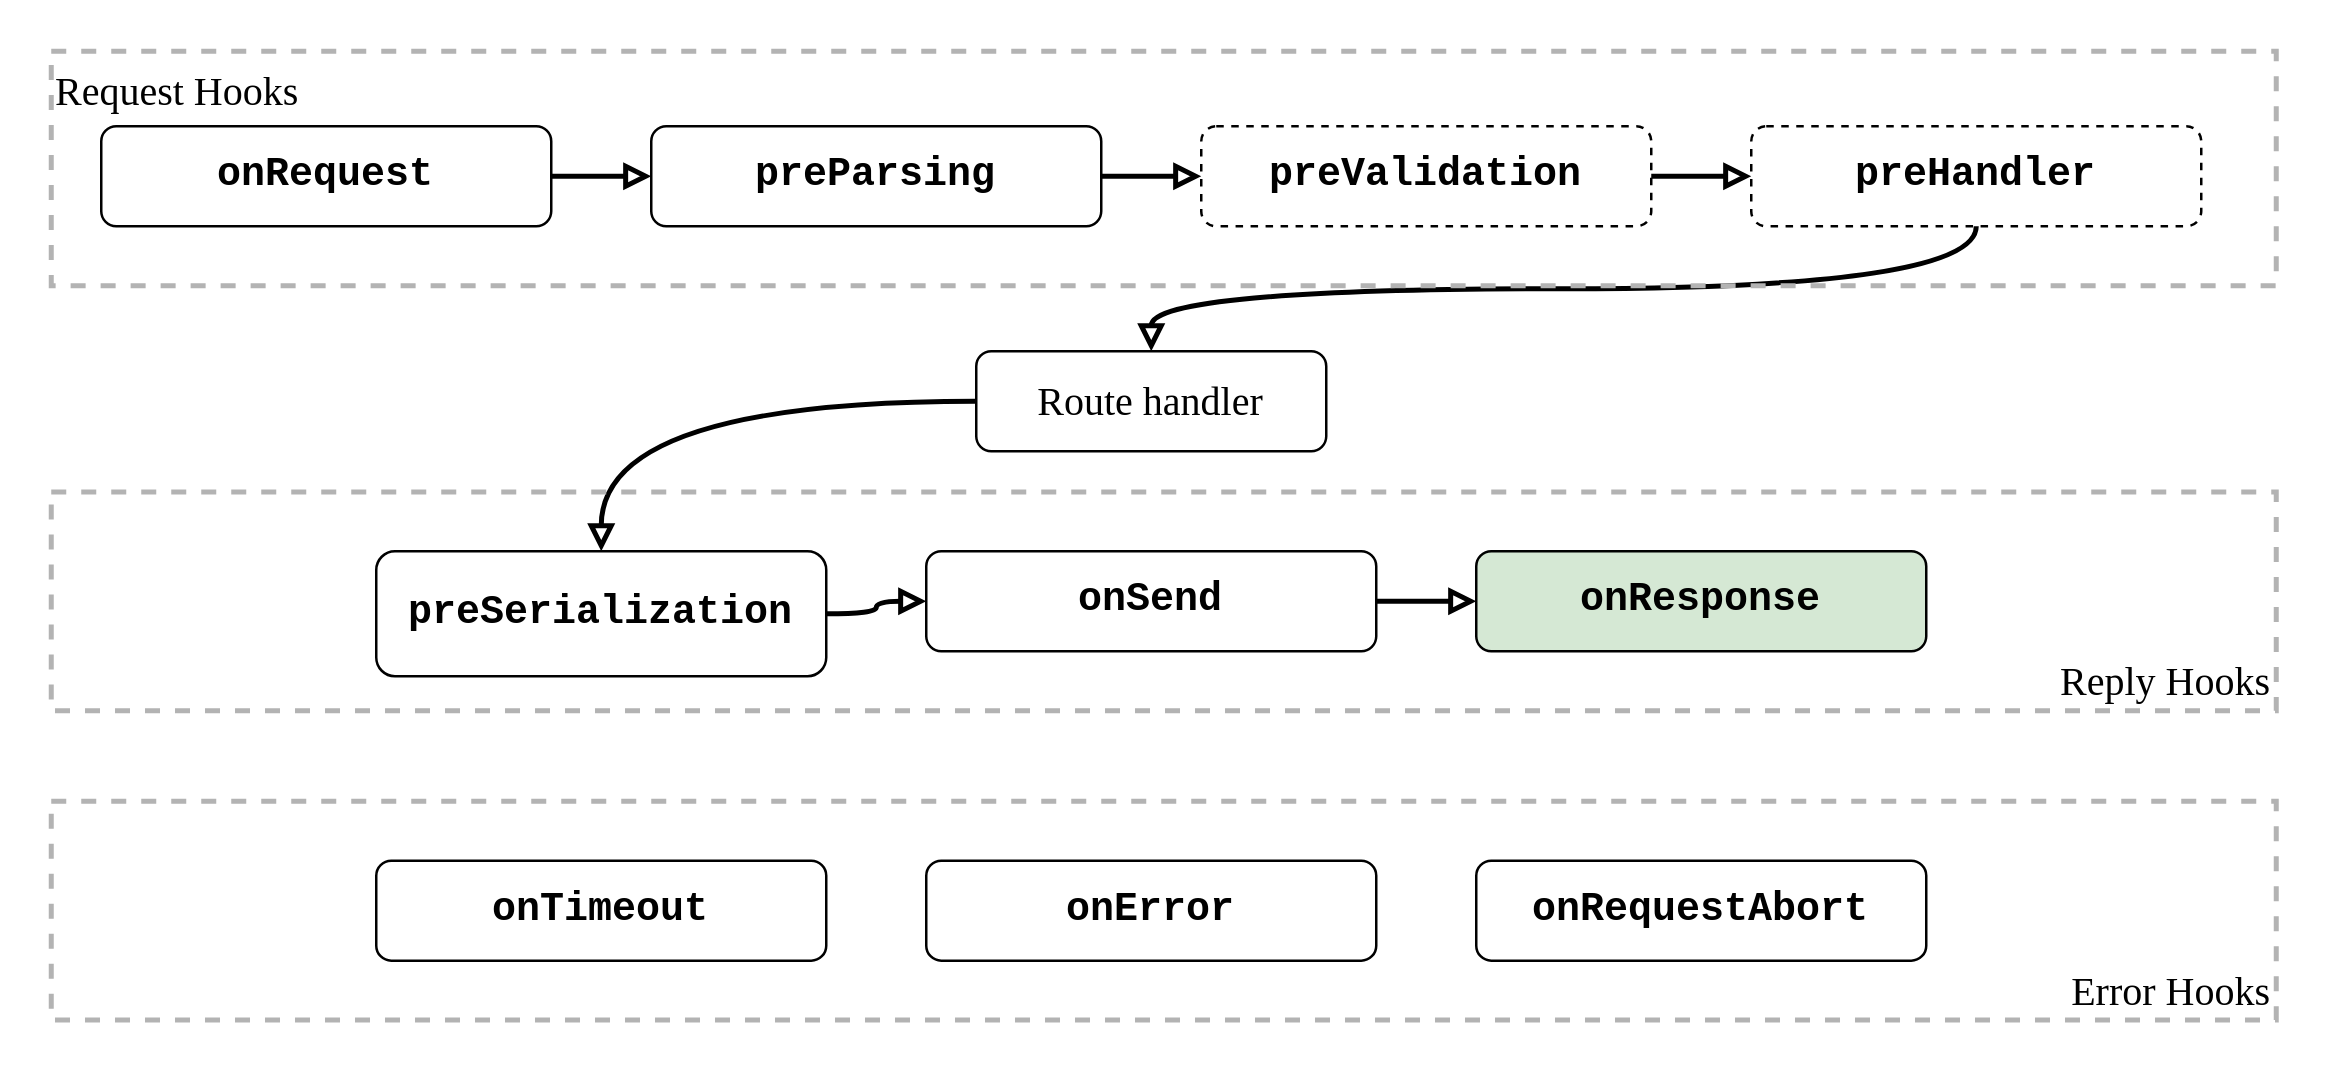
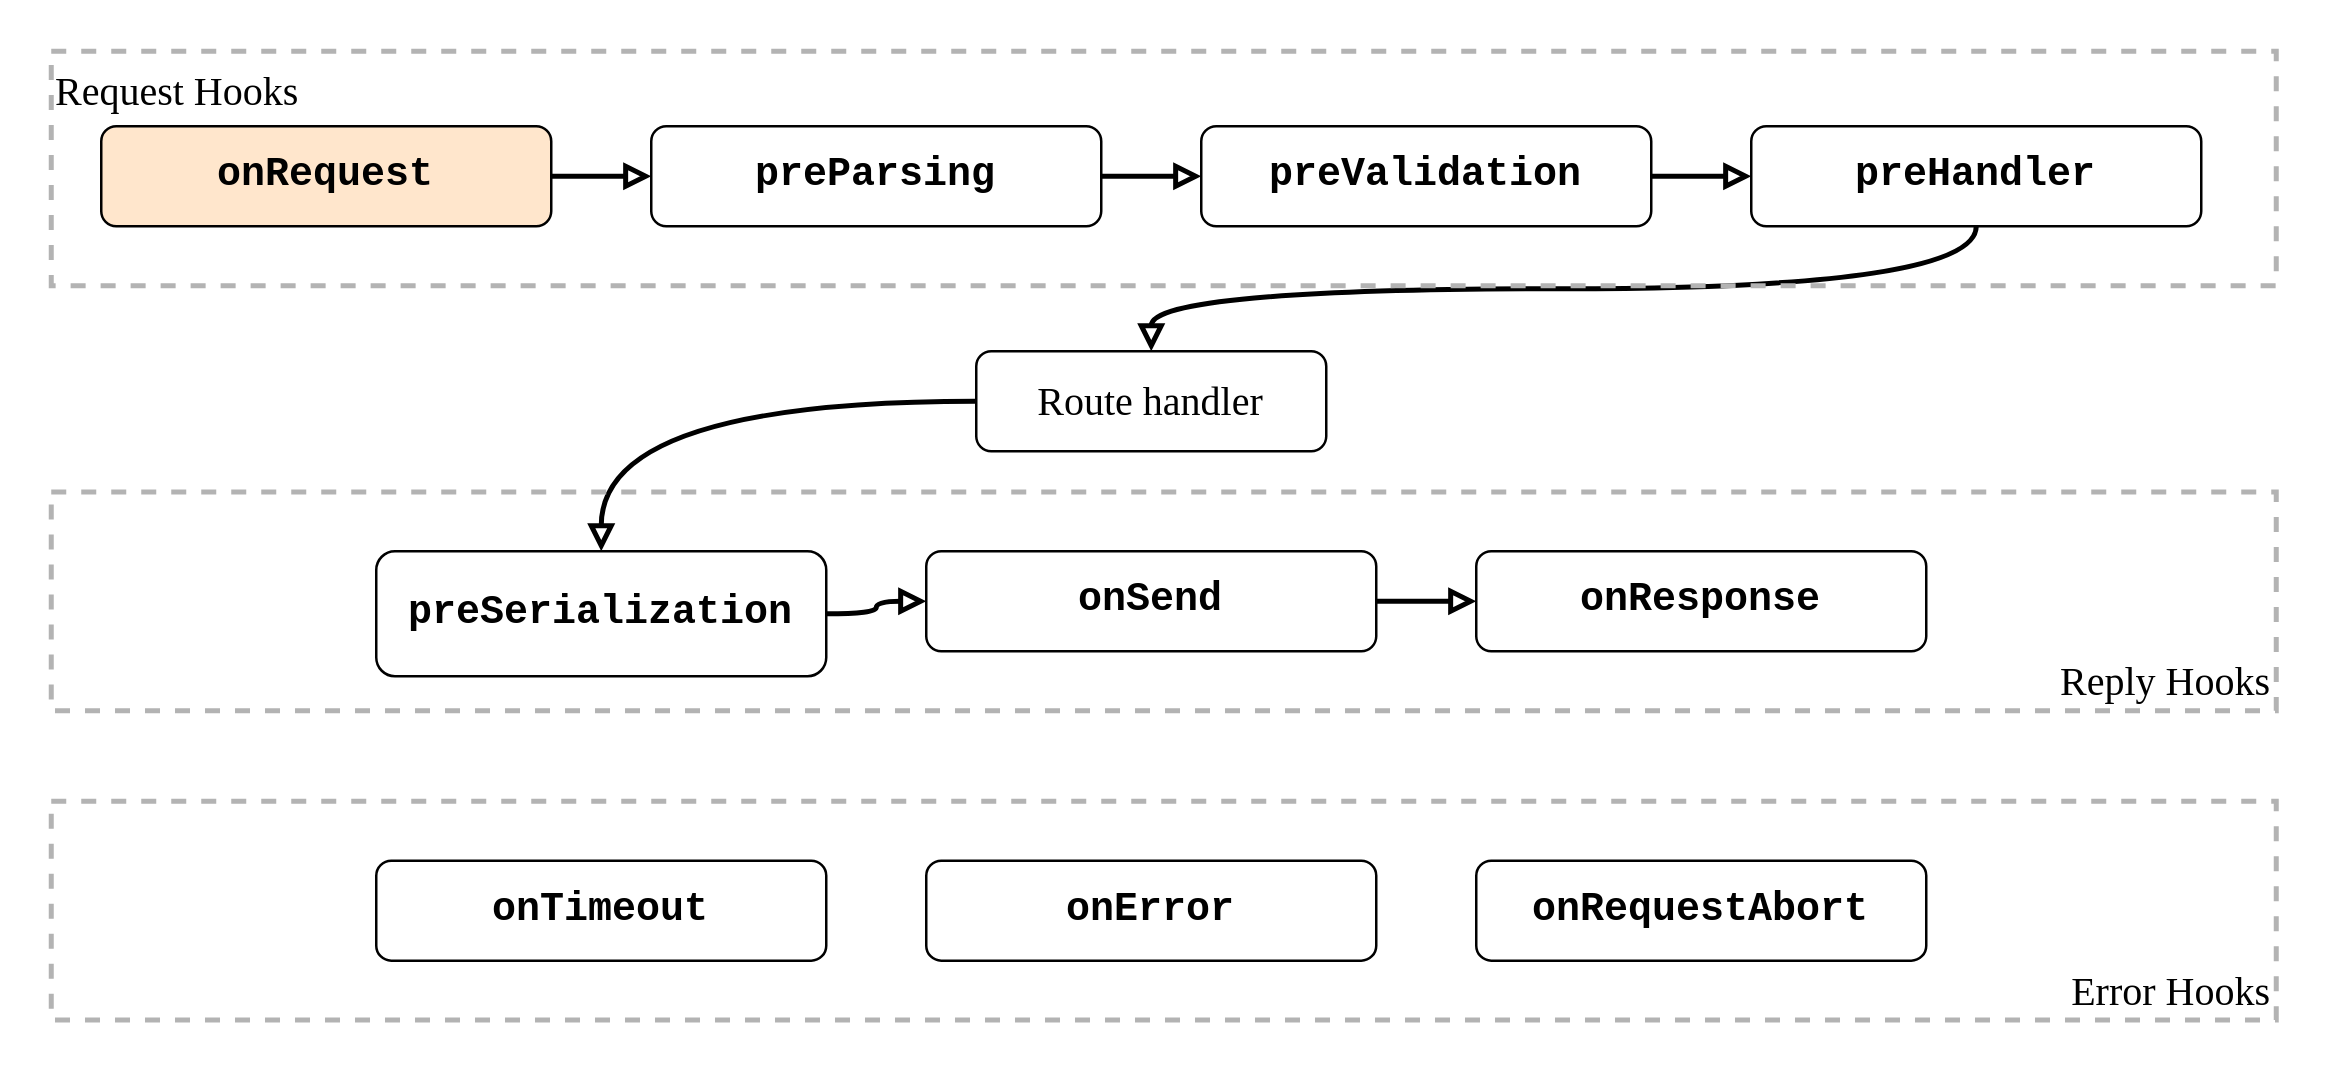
node "onRequest": fillcolor #ffffff -> #ffe6cc
node "preValidation": style dashed -> solid
node "preHandler": style dashed -> solid
node "onResponse": fillcolor #d5e8d4 -> #ffffff
